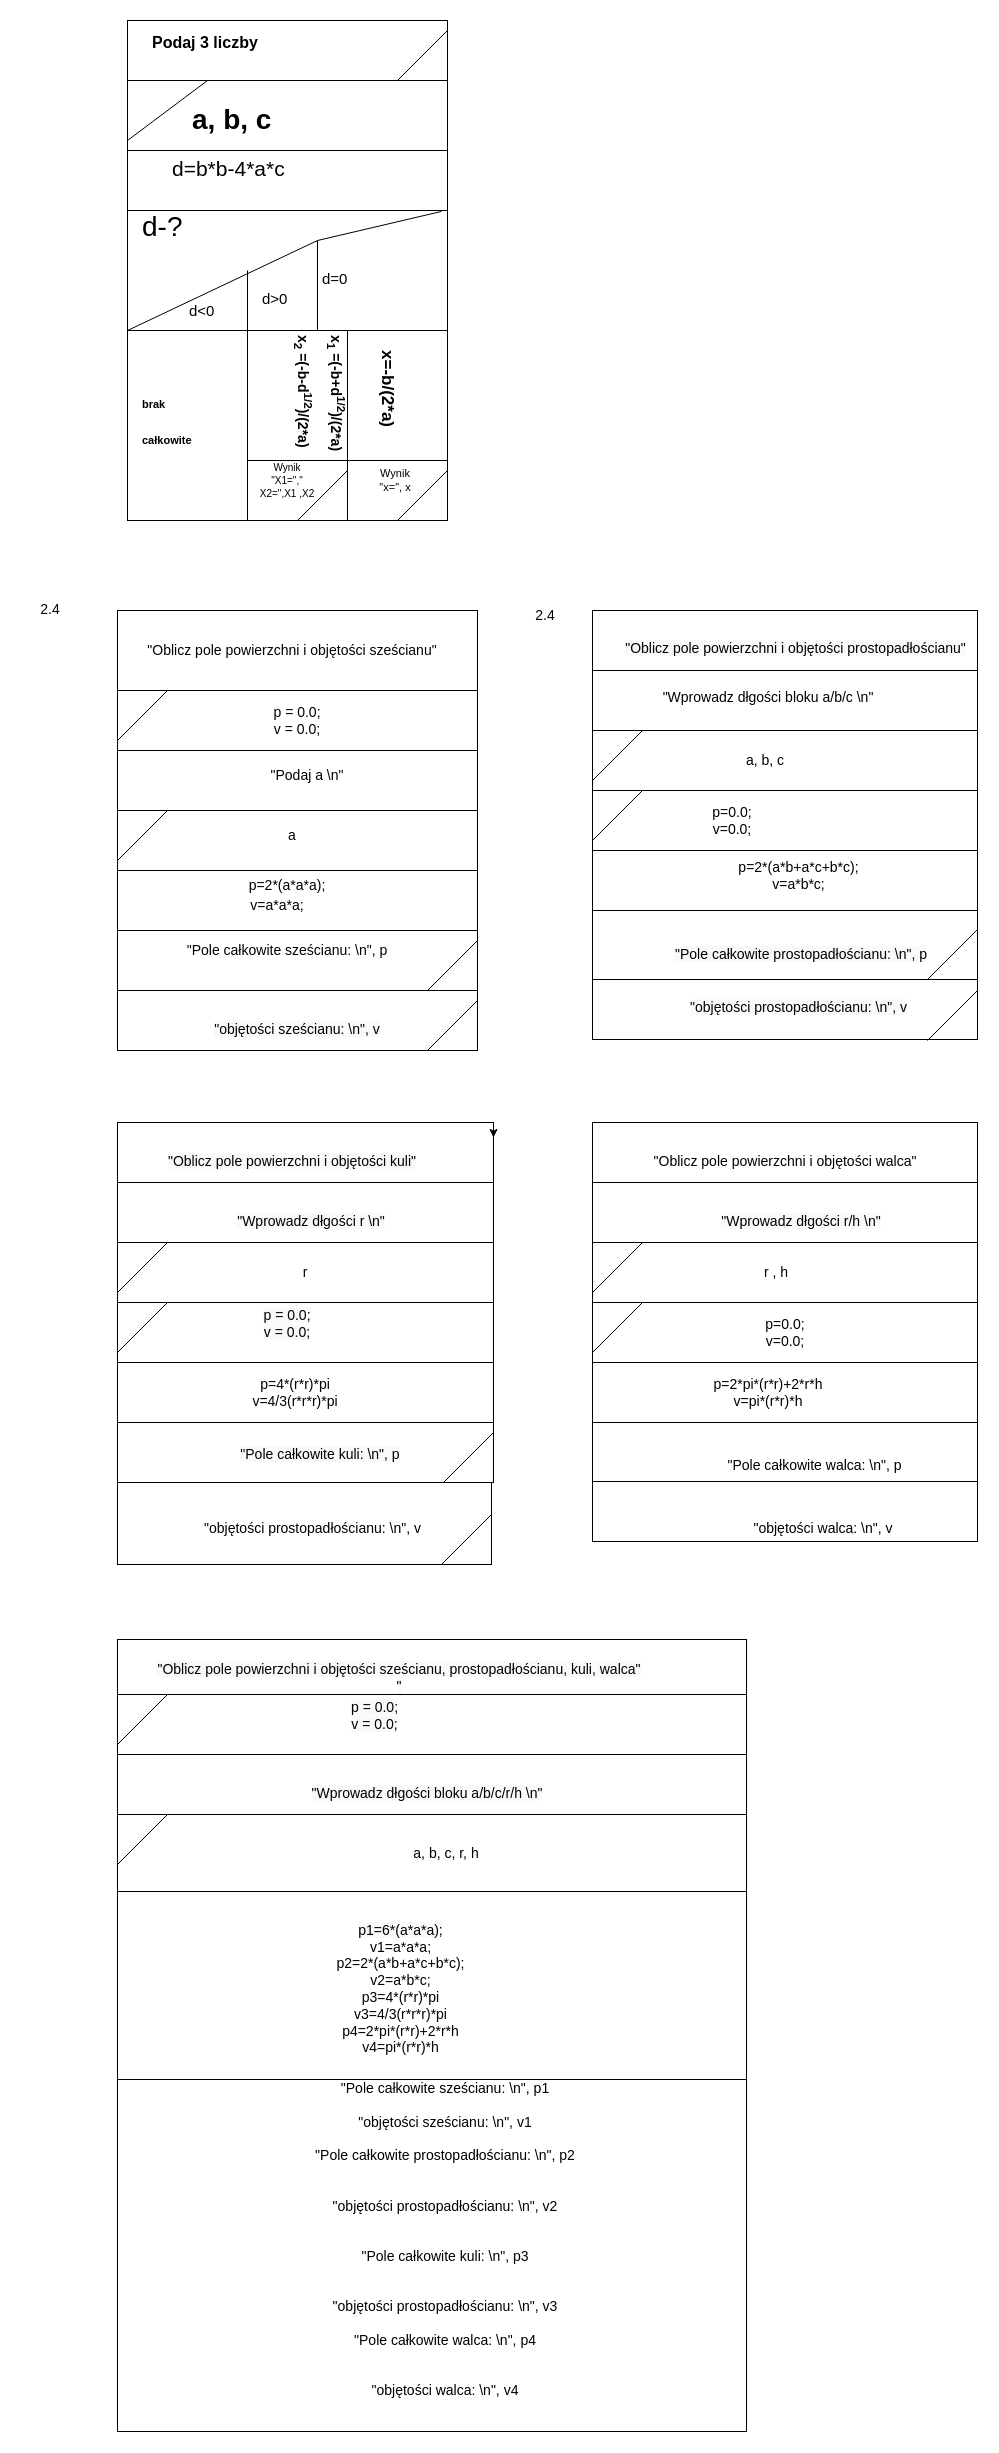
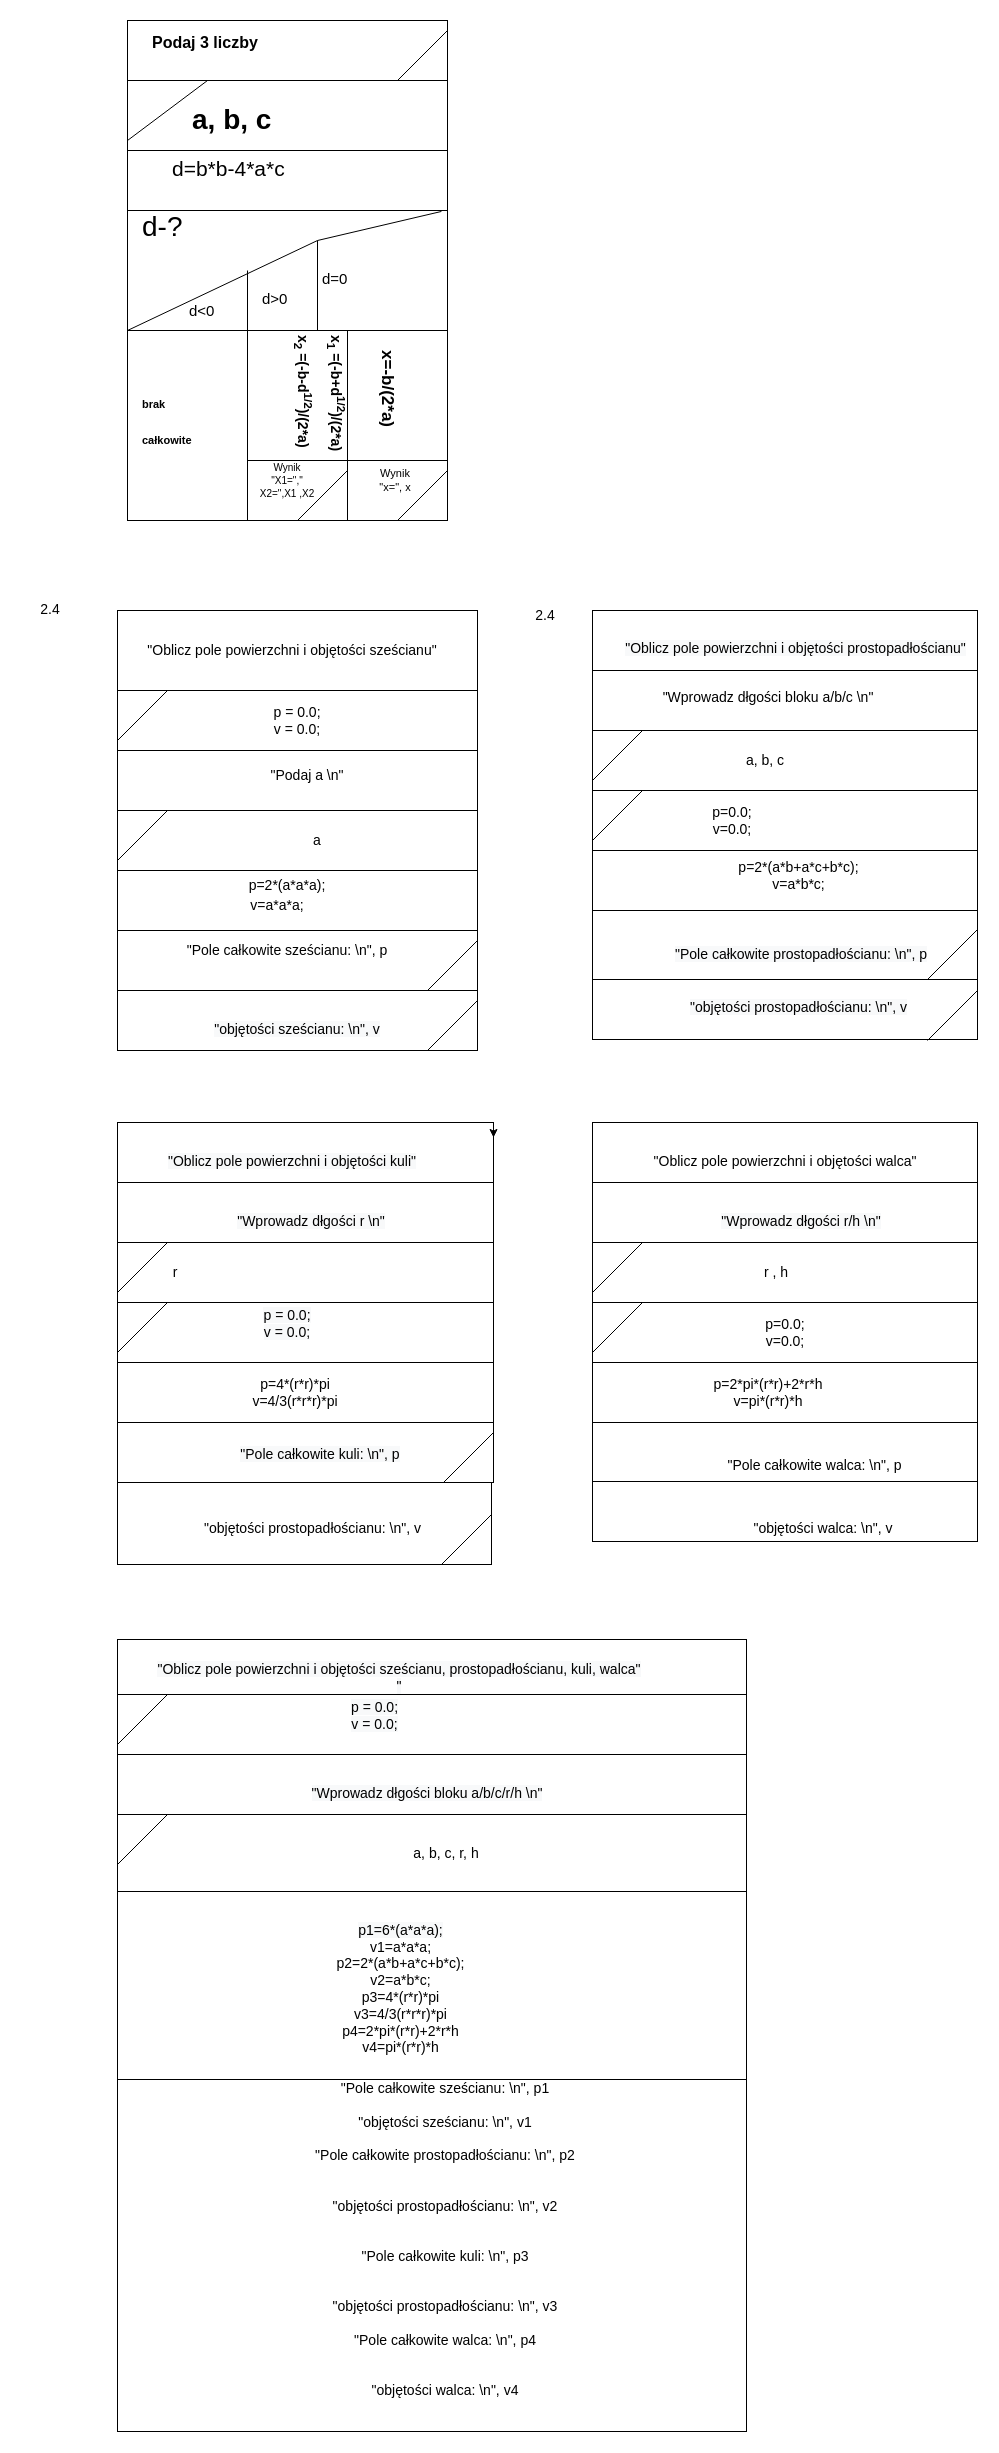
node "a": moved (293, 836) -> (318, 841)
node "r": moved (306, 1273) -> (176, 1273)
